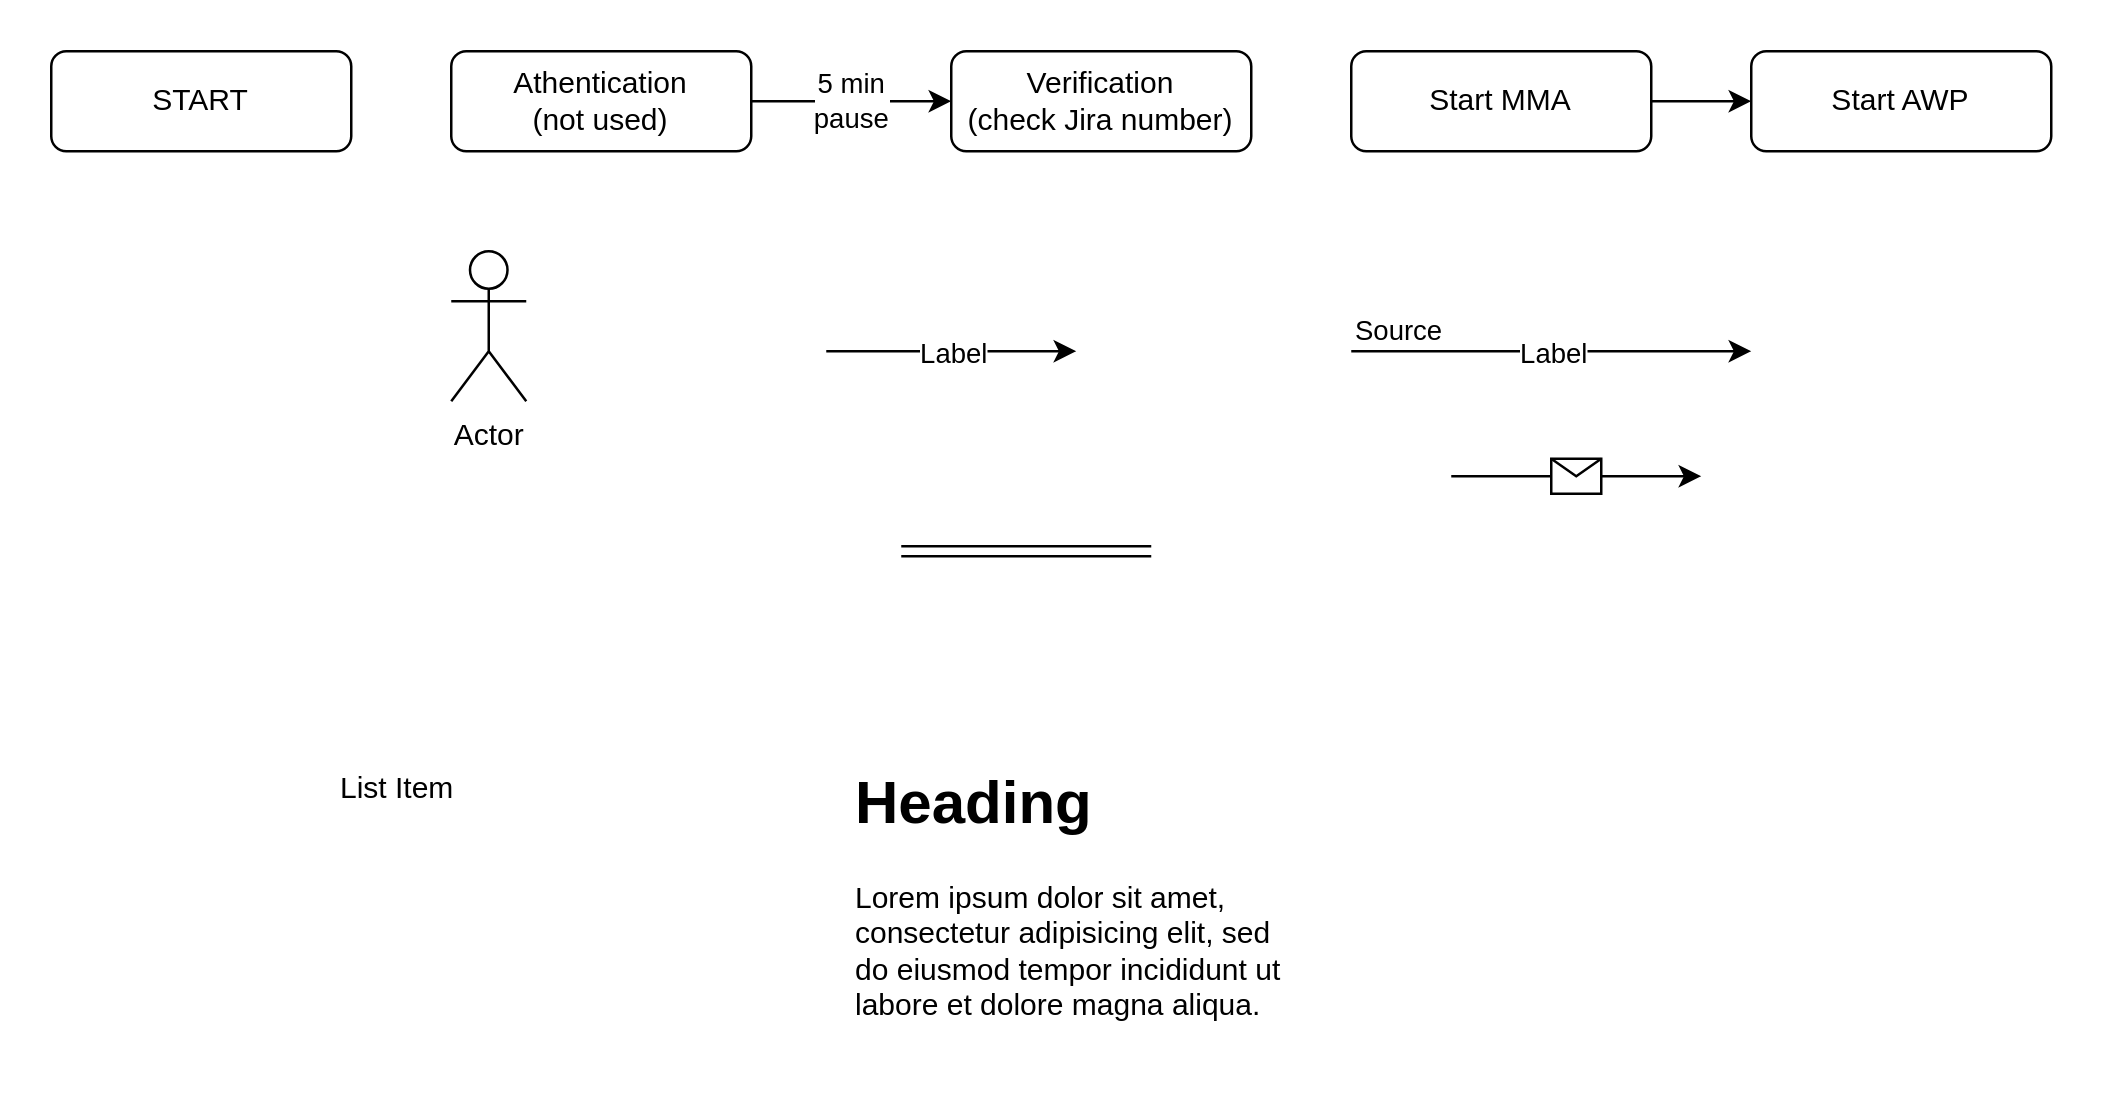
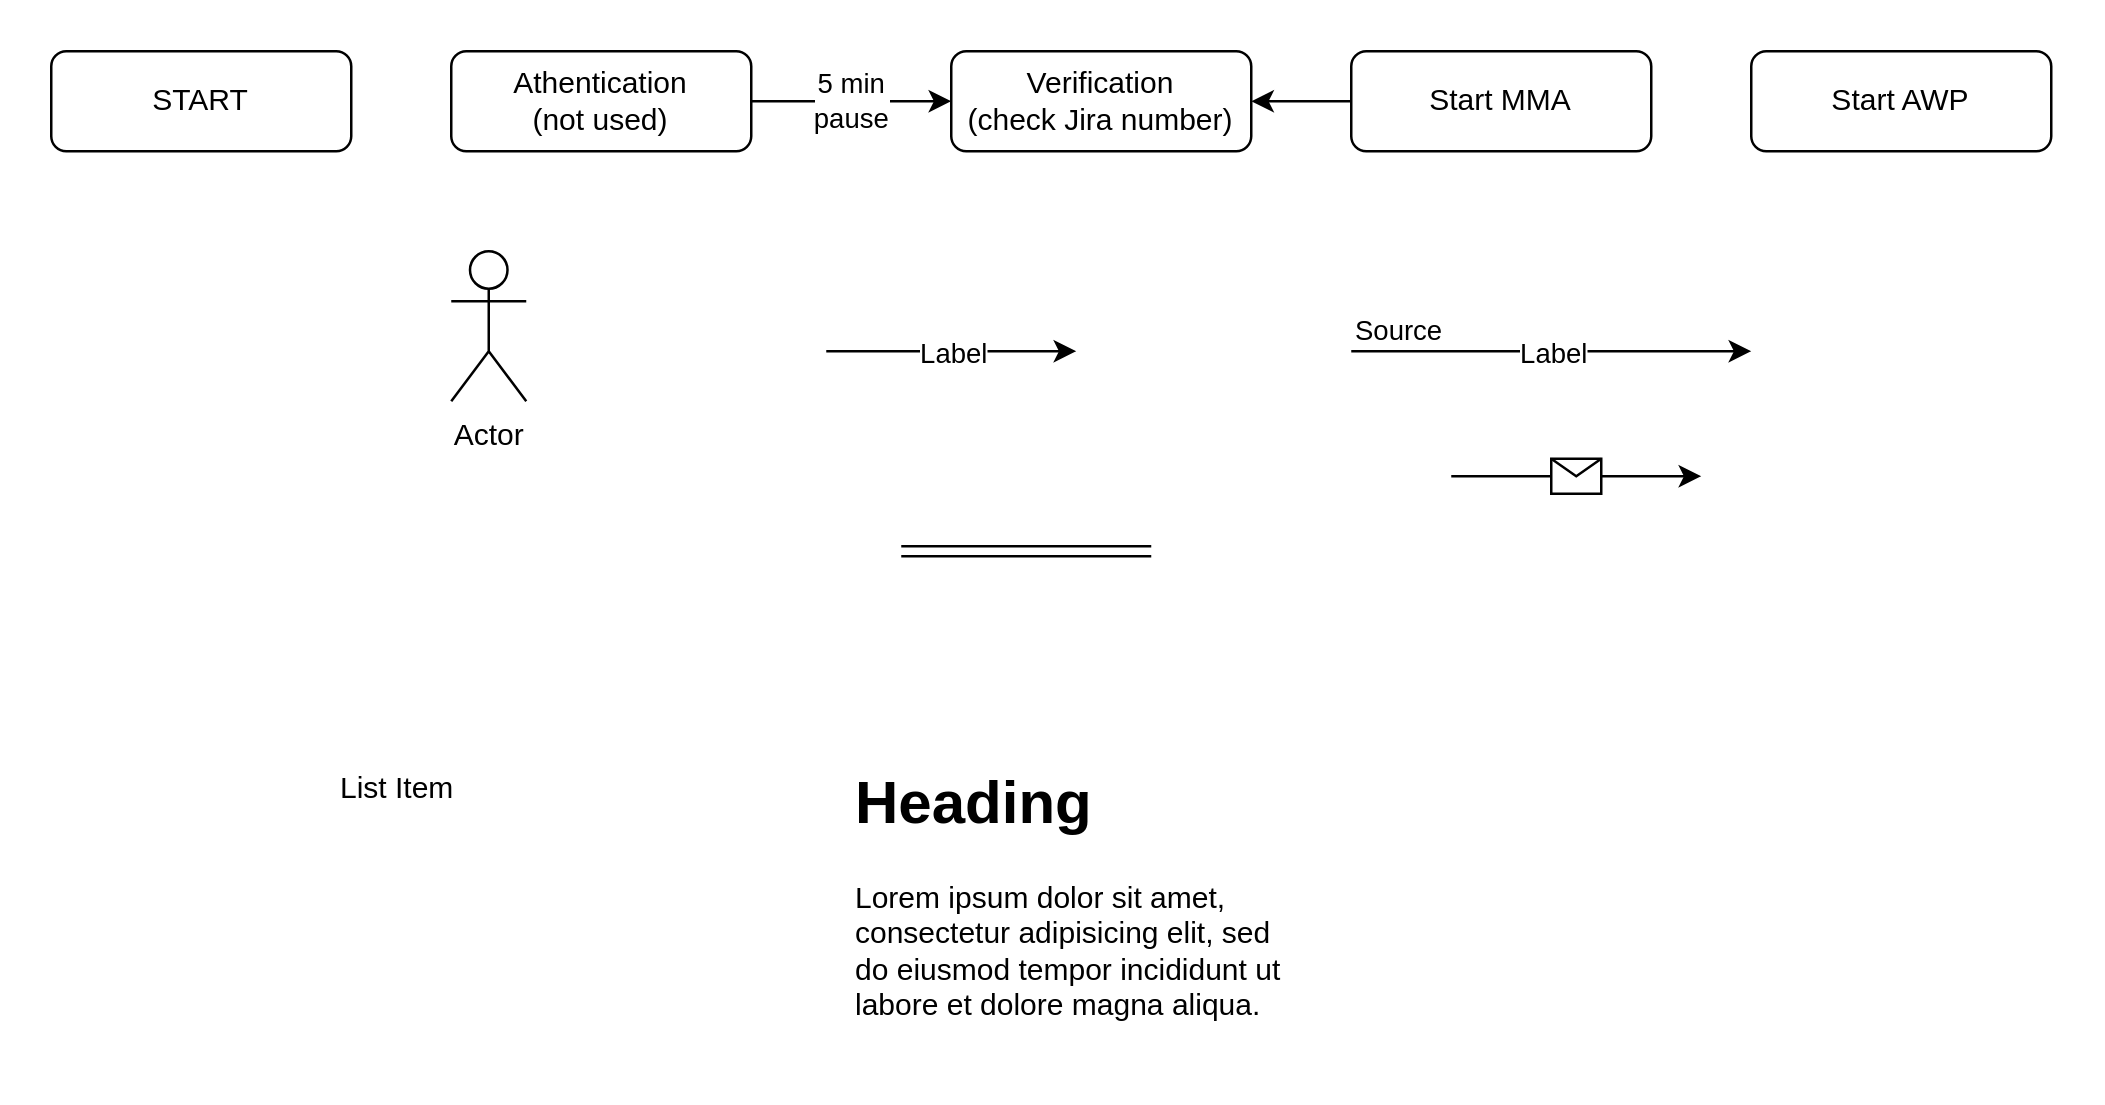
edge "Start MMA" -> "Start AWP": now "Start MMA" -> "Verification (check Jira number)"
